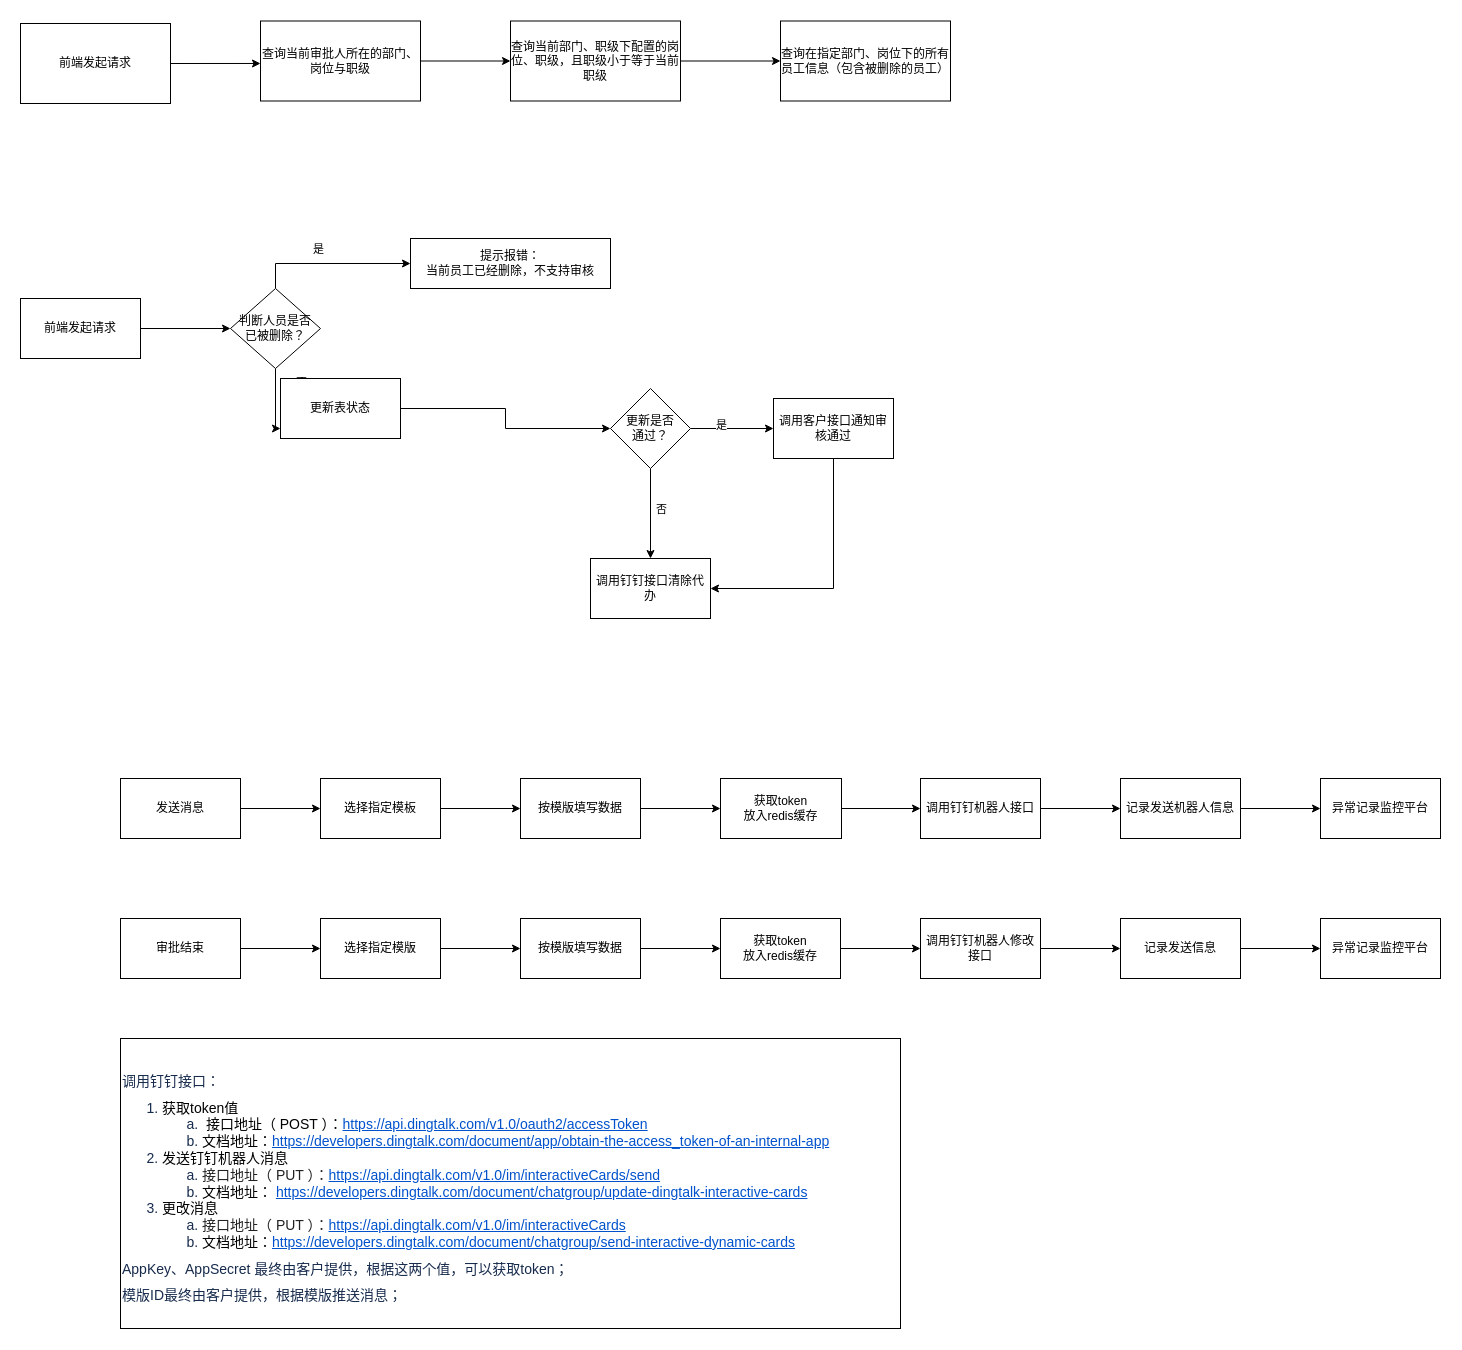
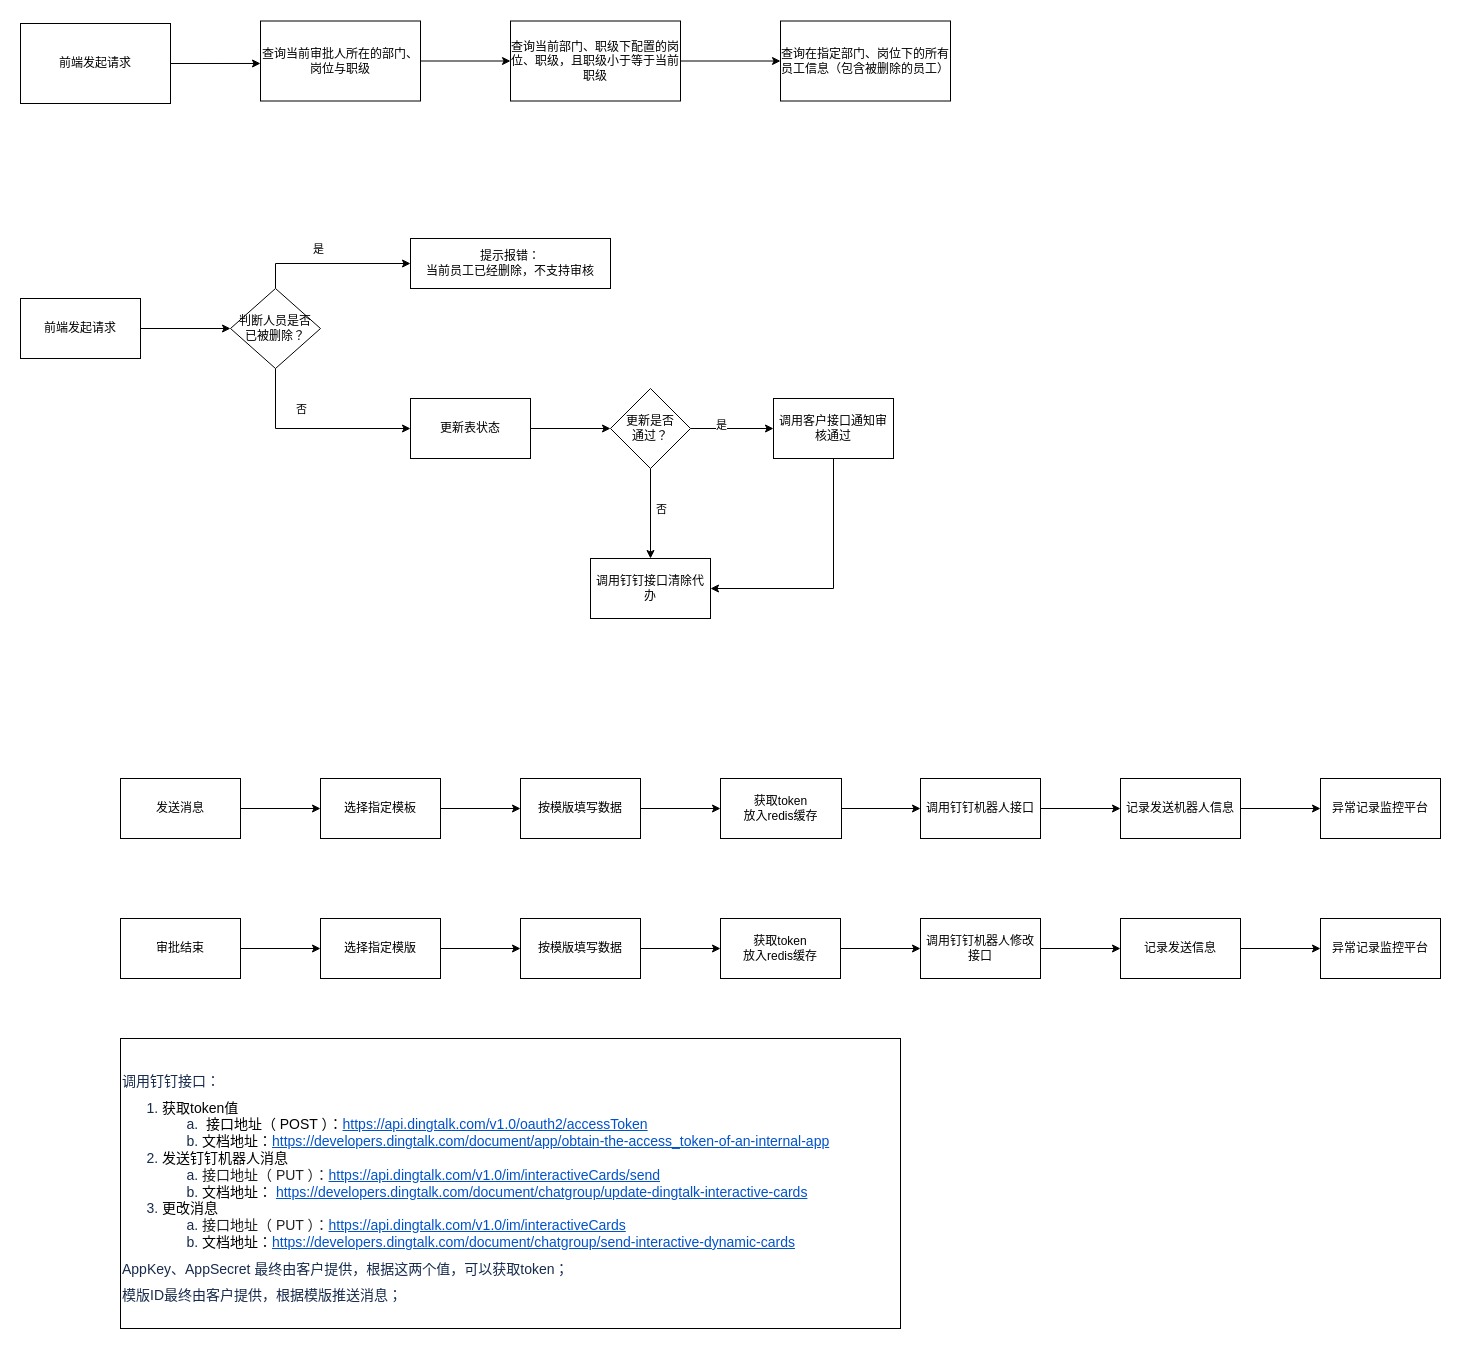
node "更新表状态": moved (341, 409) -> (471, 429)
